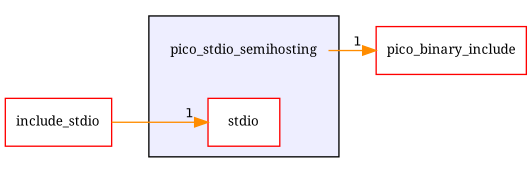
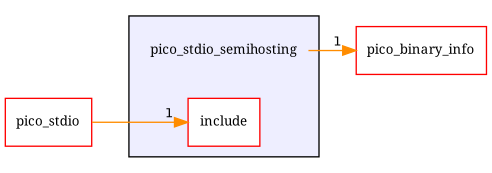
node "pico_binary_include": label "pico_binary_include" -> "pico_binary_info"
node "include_stdio": label "include_stdio" -> "pico_stdio"
node "stdio": label "stdio" -> "include"
